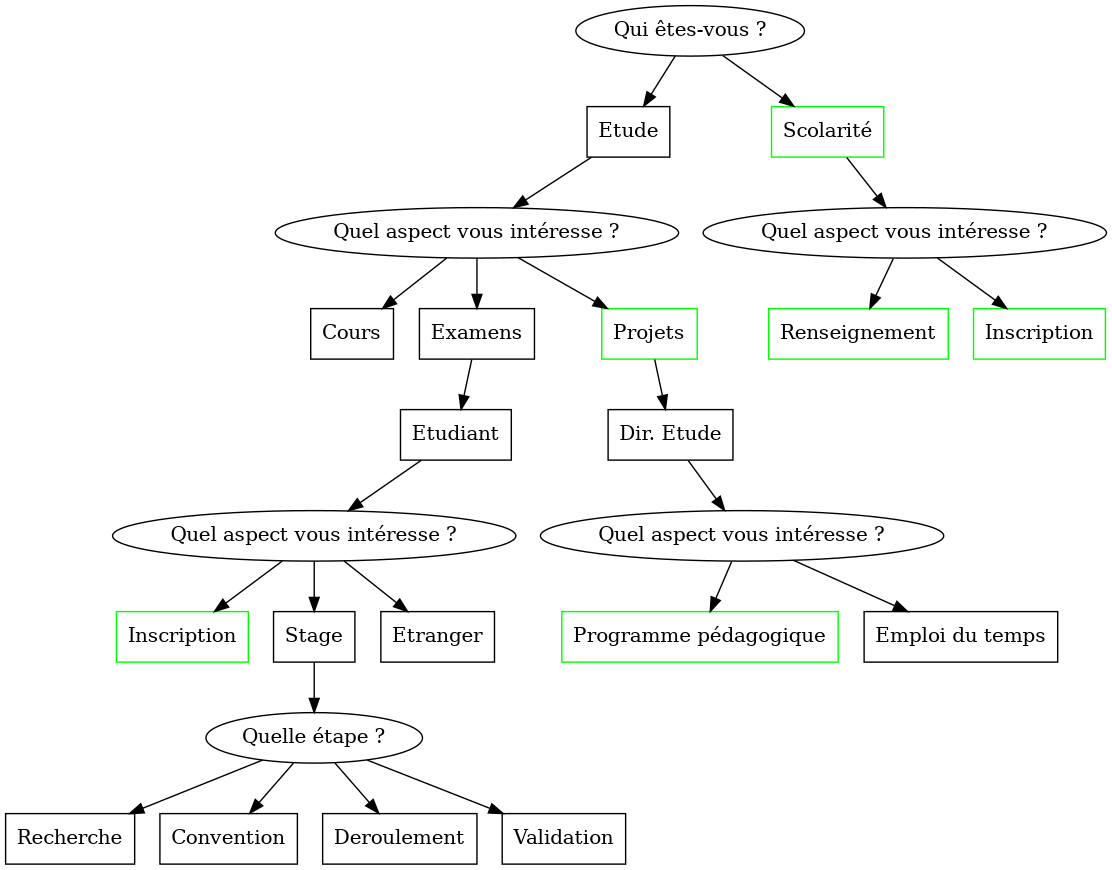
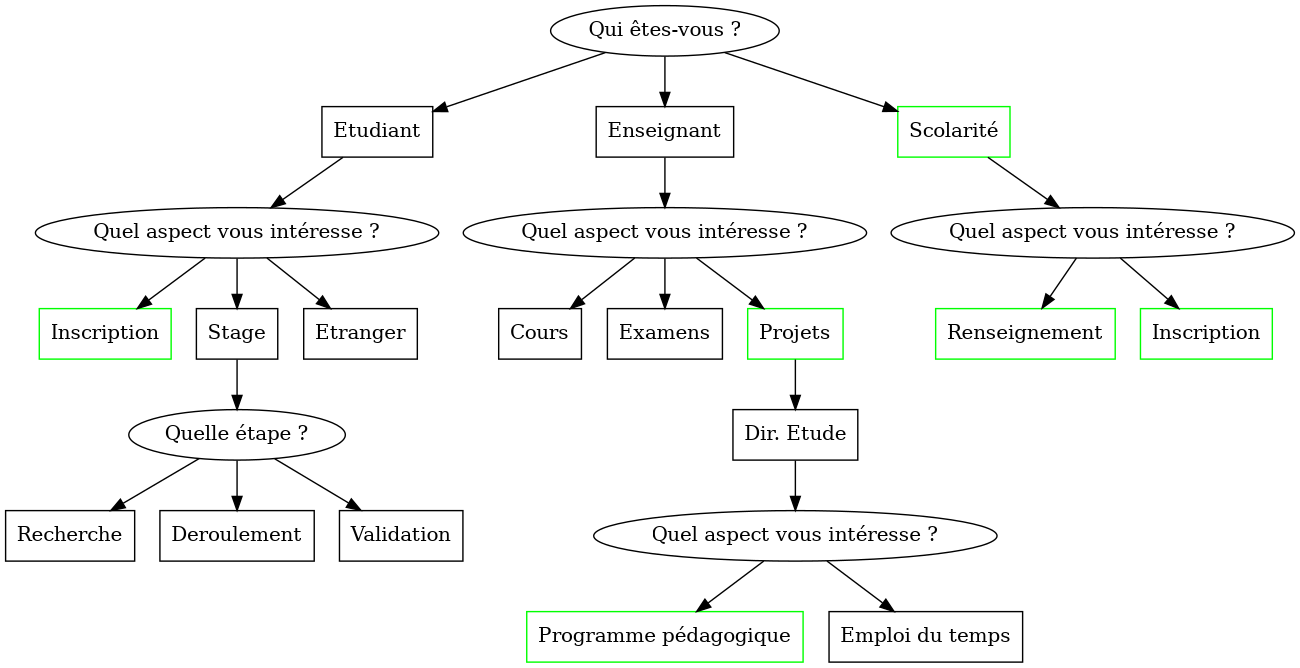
node "Etude": label "Etude" -> "Enseignant"
edge "Examens" -> "Etudiant": now "Qui êtes-vous ?" -> "Etudiant"
node "Convention": removed
